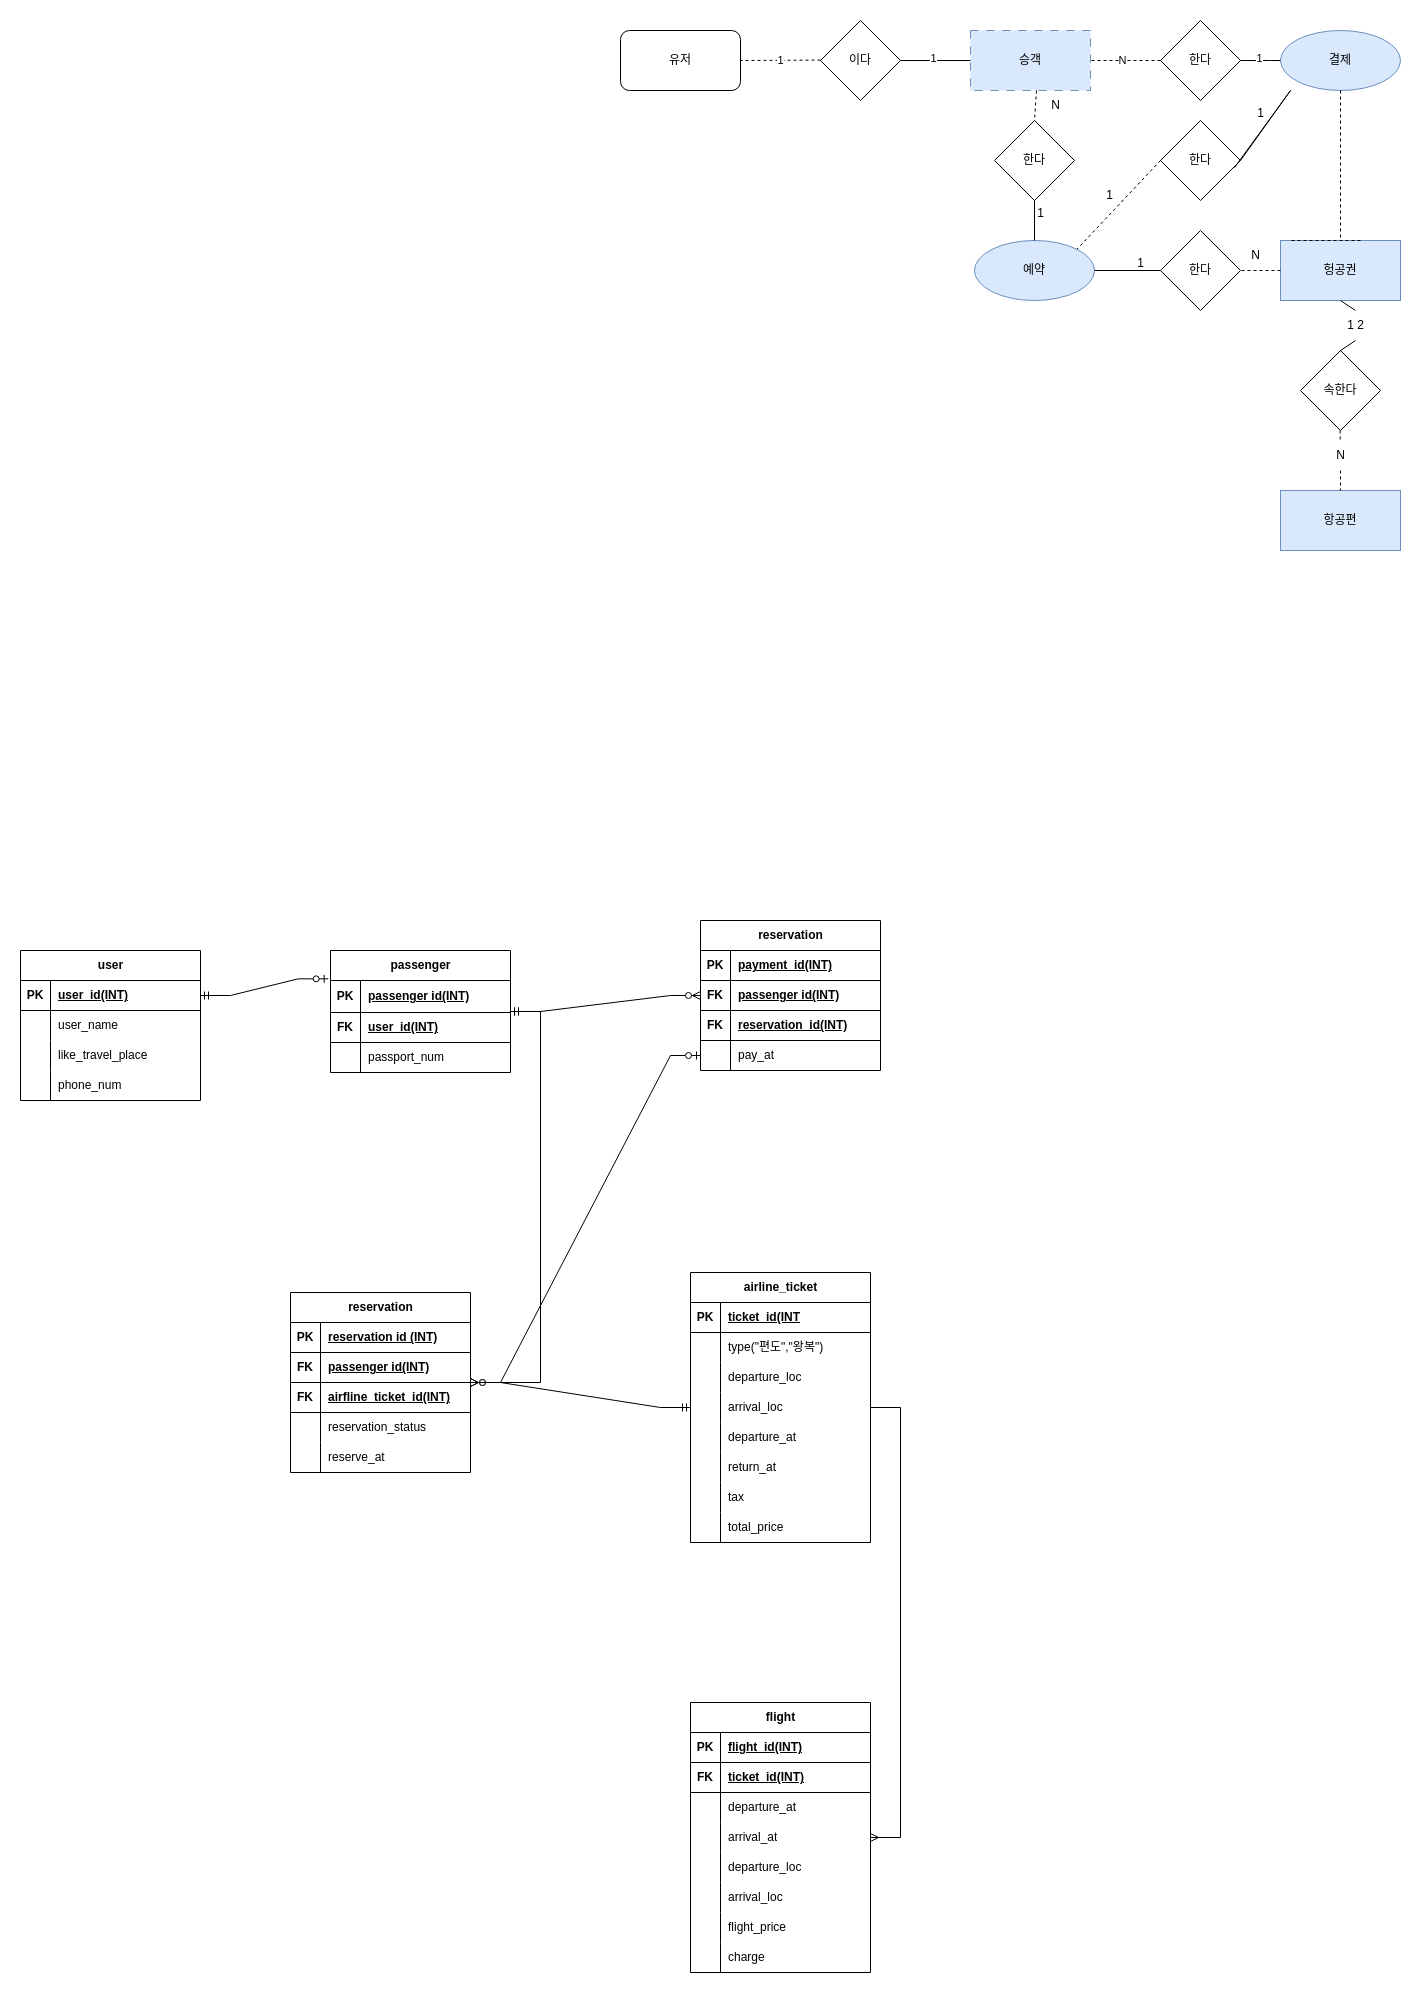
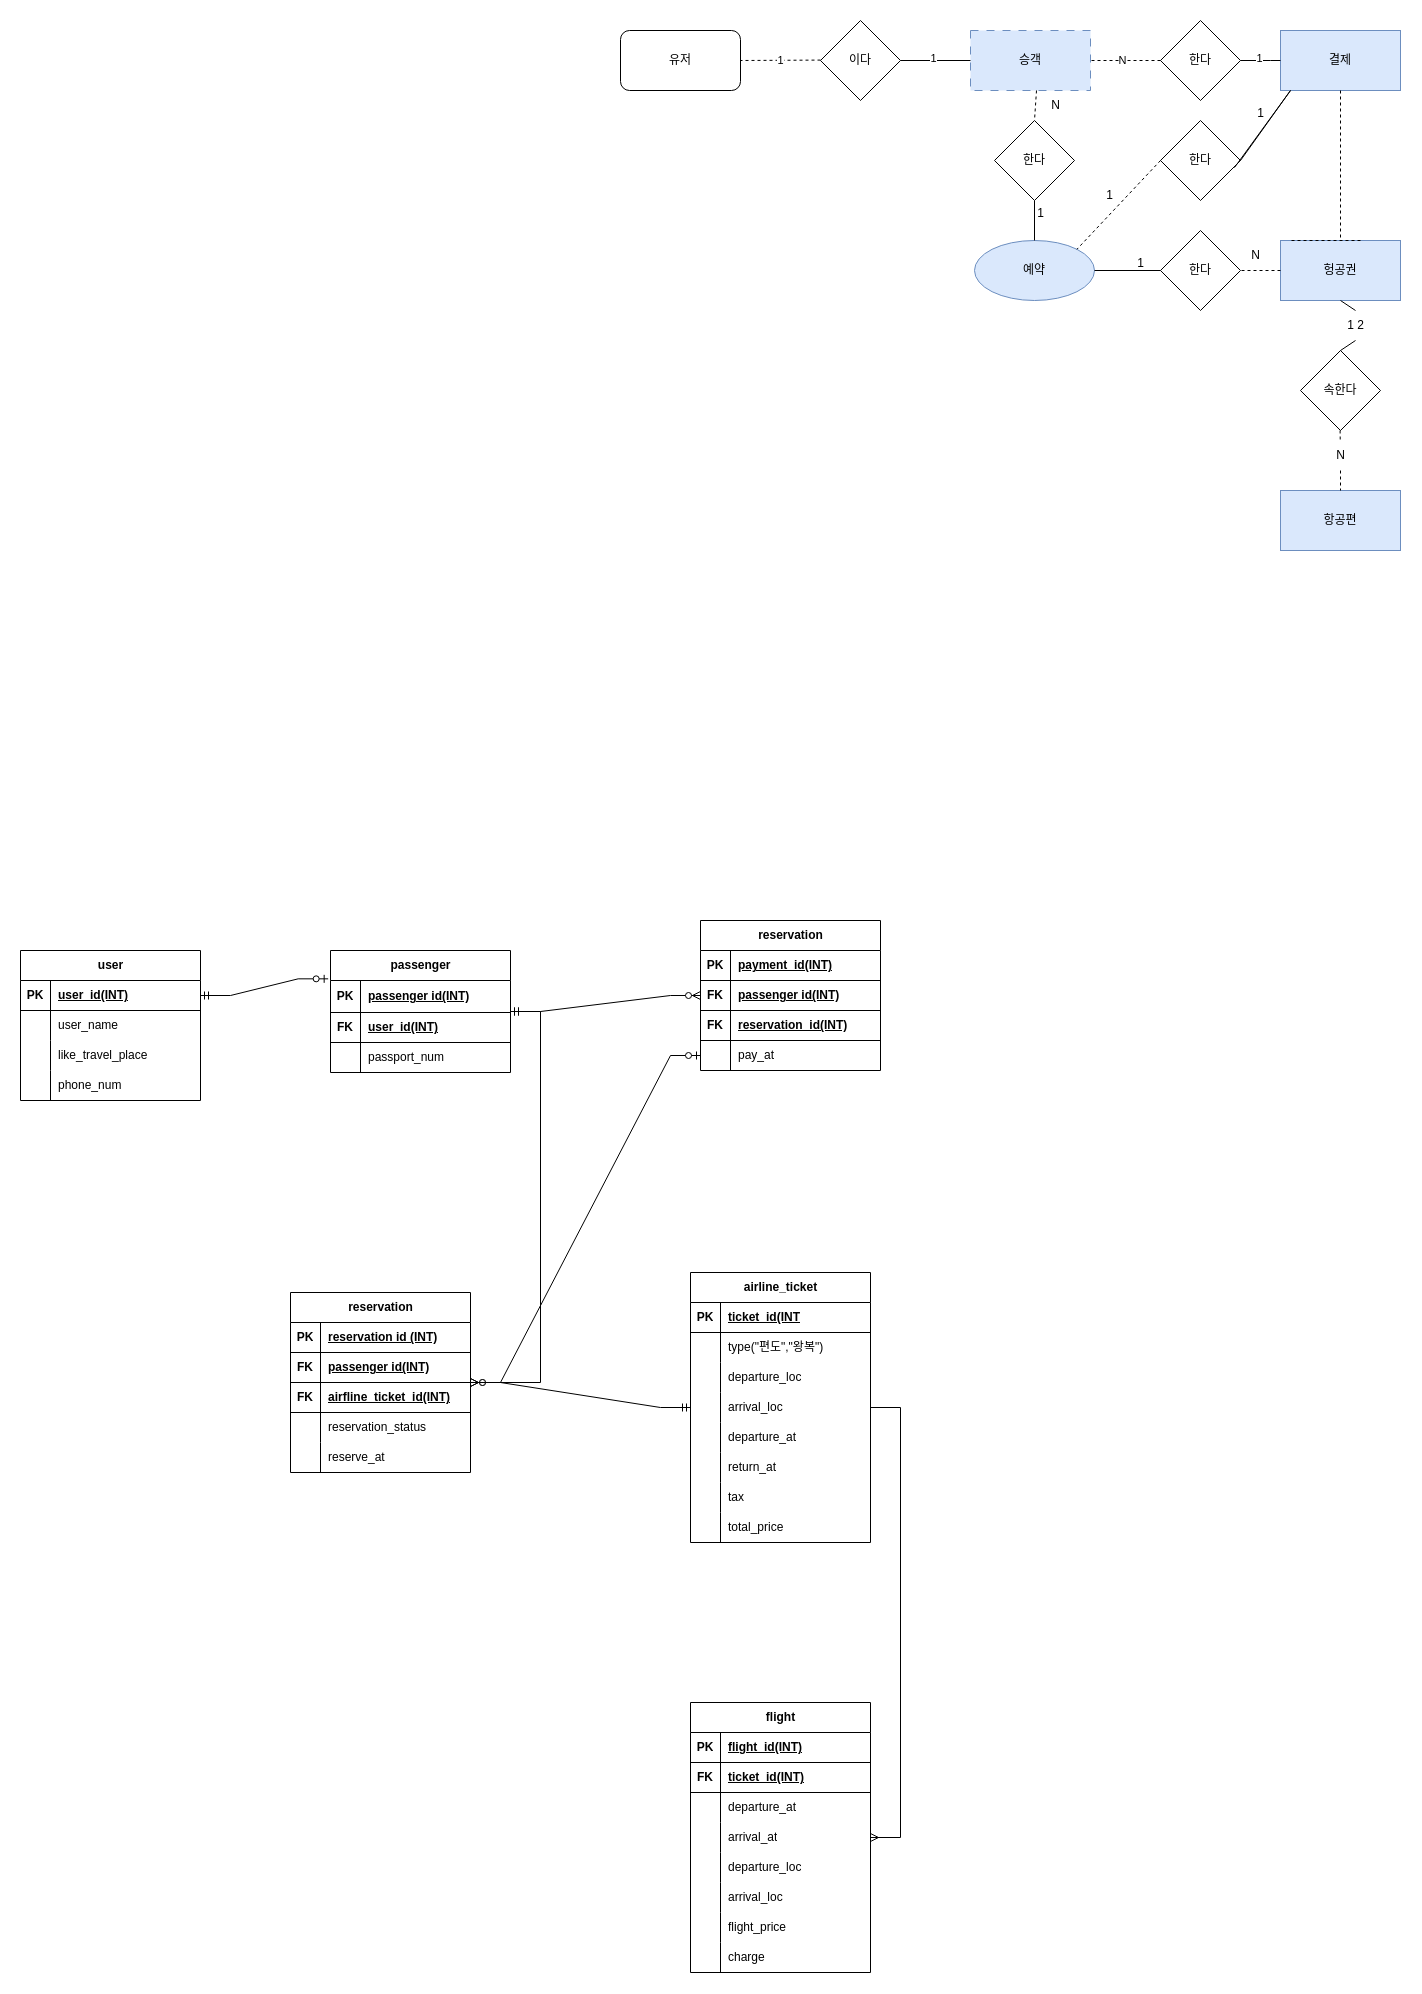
node "결제": shape ellipse -> rectangle
